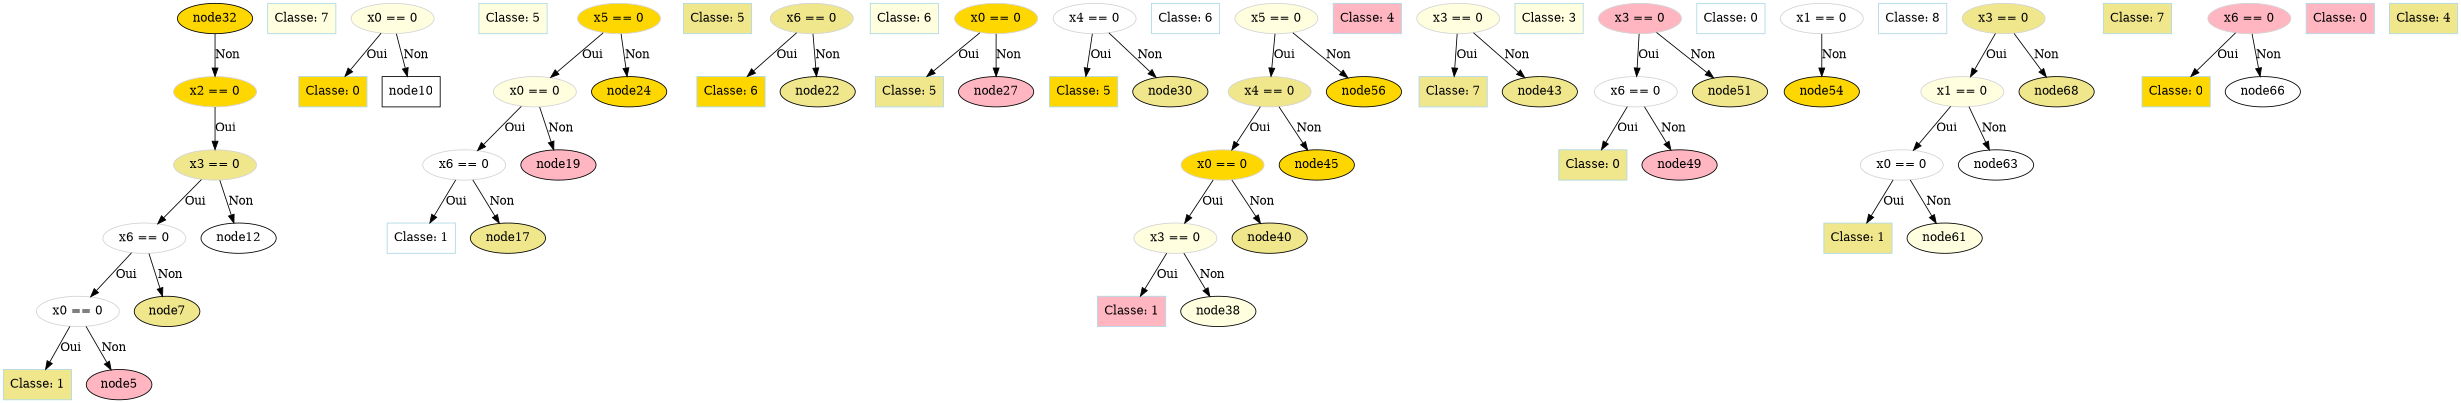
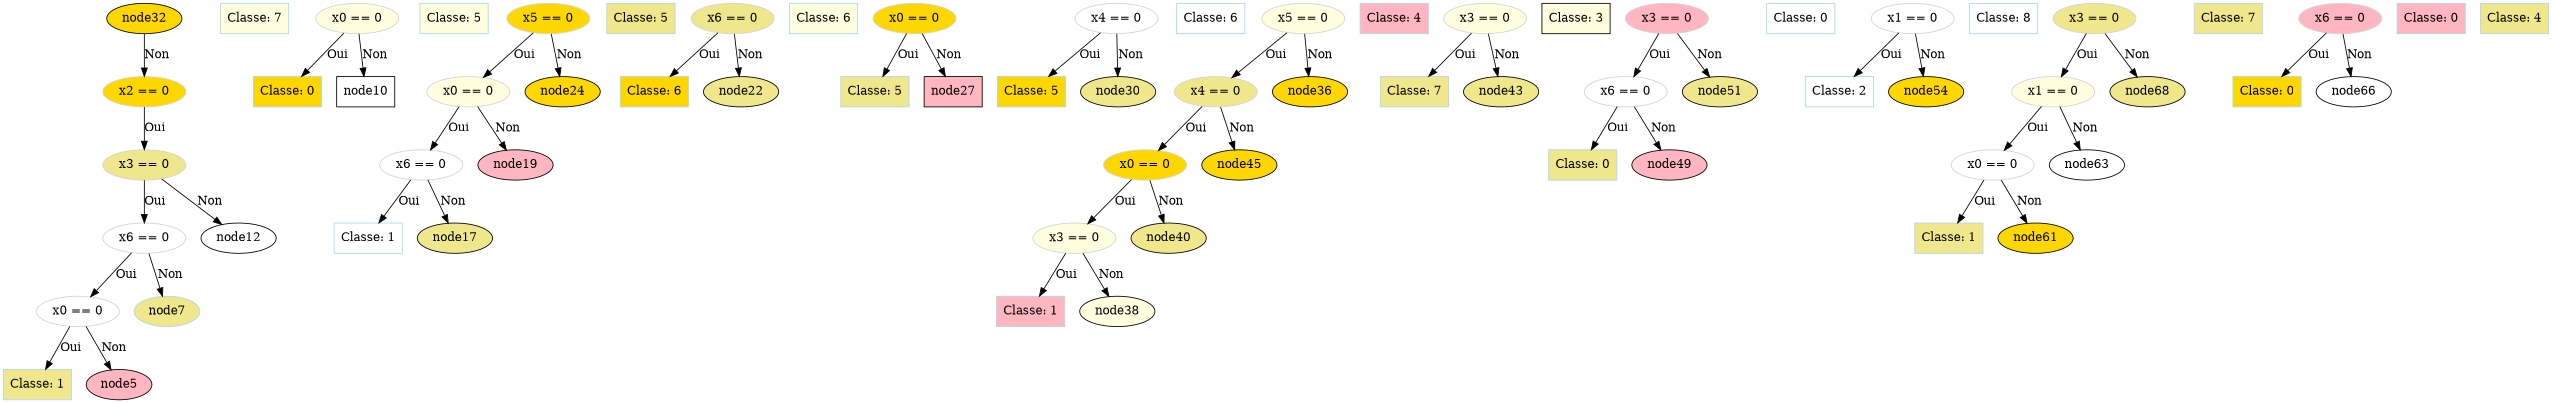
node "Classe: 3": color lightblue -> black
node "node27": shape ellipse -> box
node "node56": label "node56" -> "node36"
node "Classe: 2": added
node "node61": fillcolor lightyellow -> gold
node "node7": color black -> lightblue
